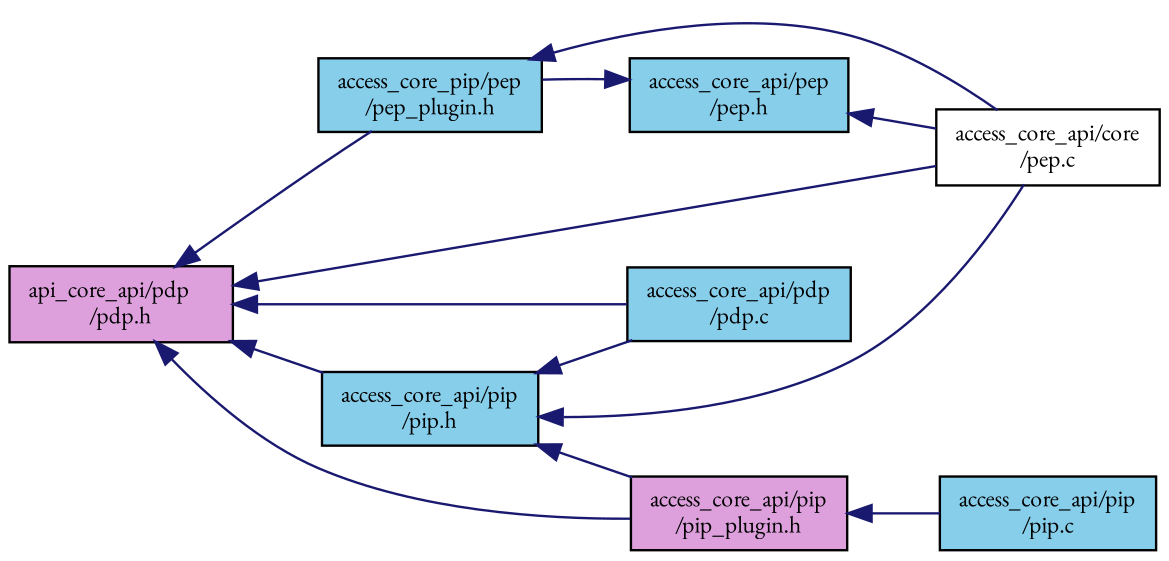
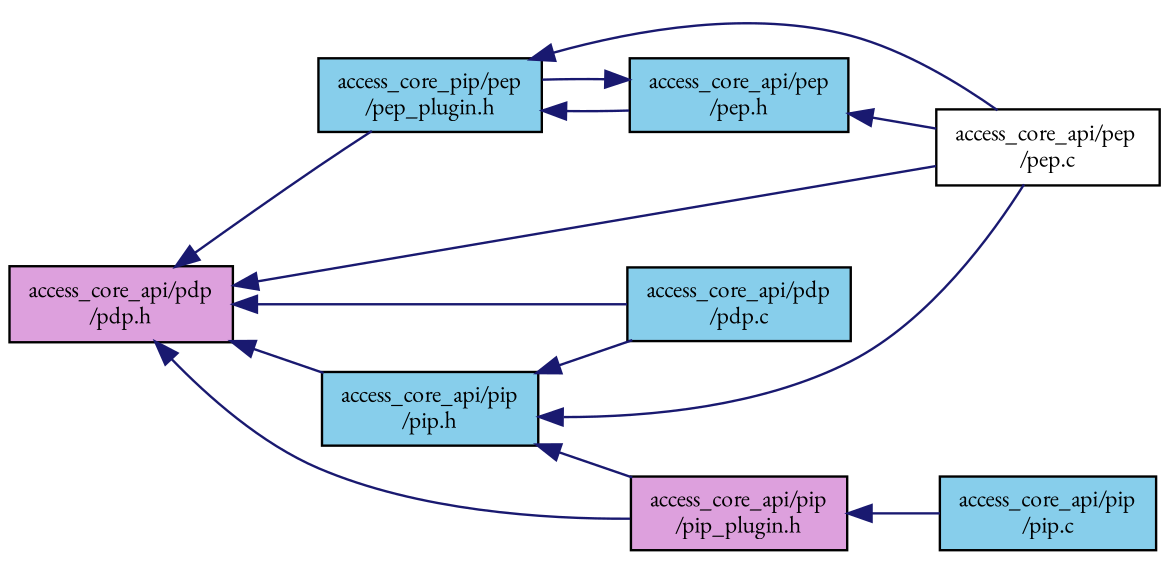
edge "access_core_api/pep /pep.h" -> "access_core_pip/pep /pep_plugin.h": added
node "access_core_api/core /pep.c": label "access_core_api/core /pep.c" -> "access_core_api/pep /pep.c"
node "api_core_api/pdp /pdp.h": label "api_core_api/pdp /pdp.h" -> "access_core_api/pdp /pdp.h"
